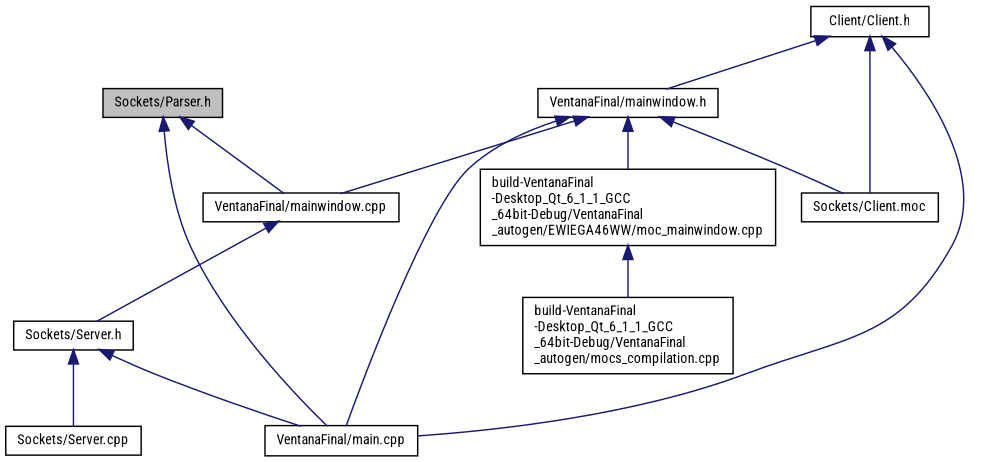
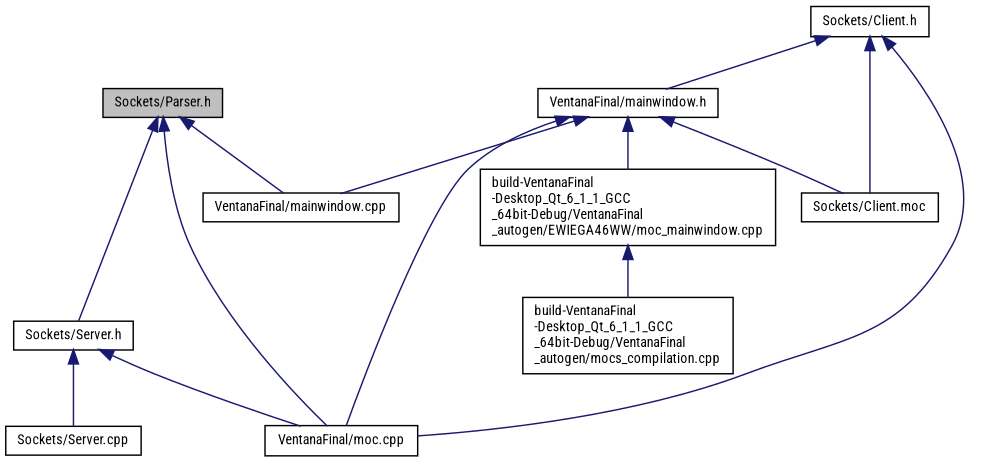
node "Client/Client.h": label "Client/Client.h" -> "Sockets/Client.h"
edge "Sockets/Server.h" -> "VentanaFinal/mainwindow.cpp": now "Sockets/Server.h" -> "Sockets/Parser.h"
node "VentanaFinal/main.cpp": label "VentanaFinal/main.cpp" -> "VentanaFinal/moc.cpp"
